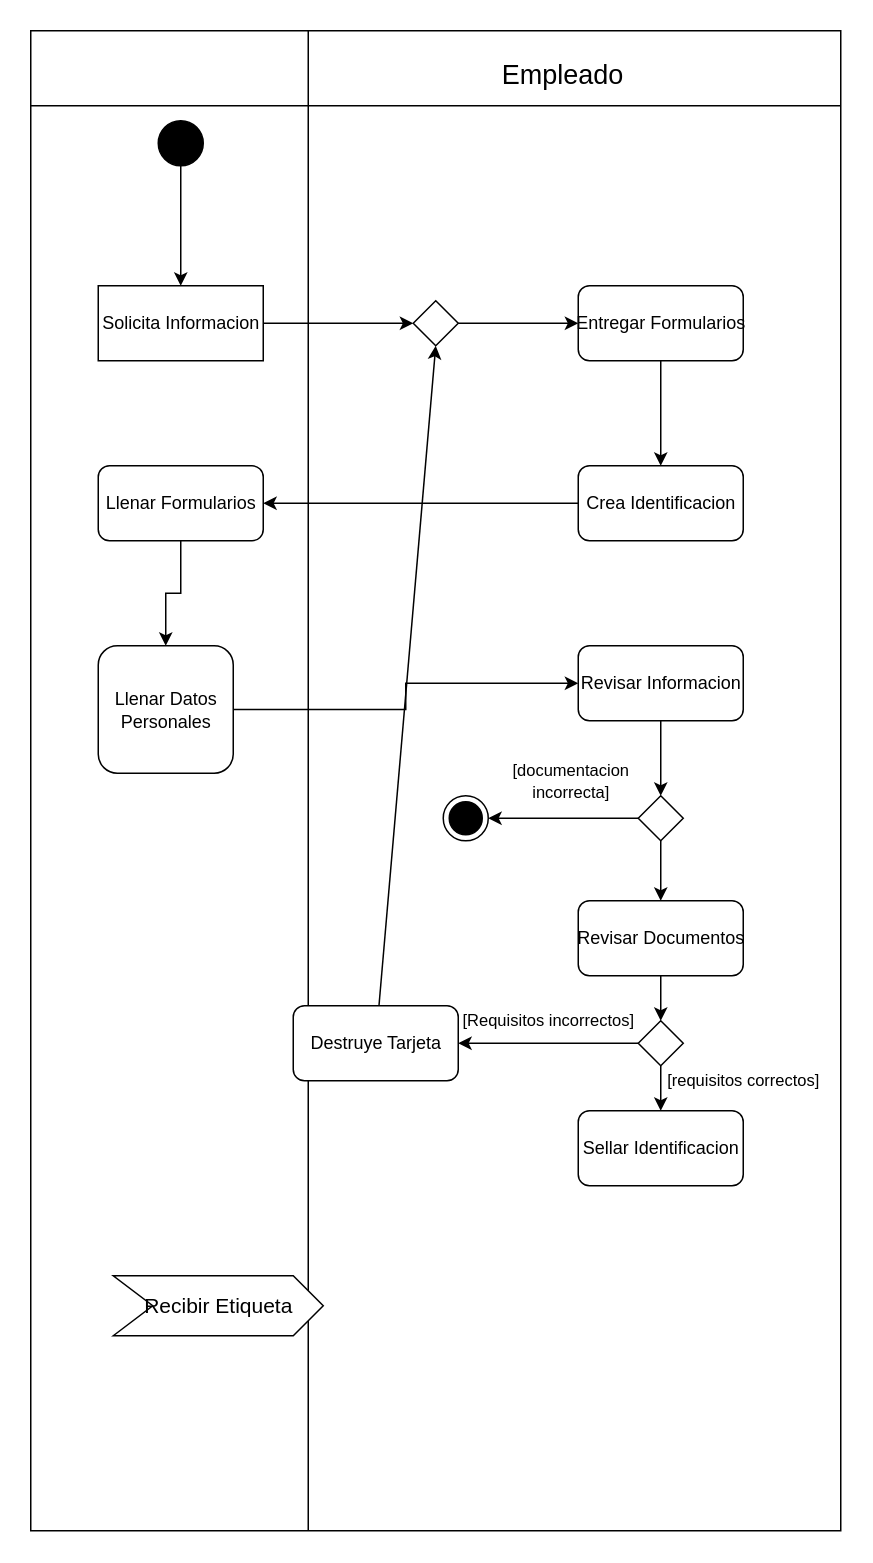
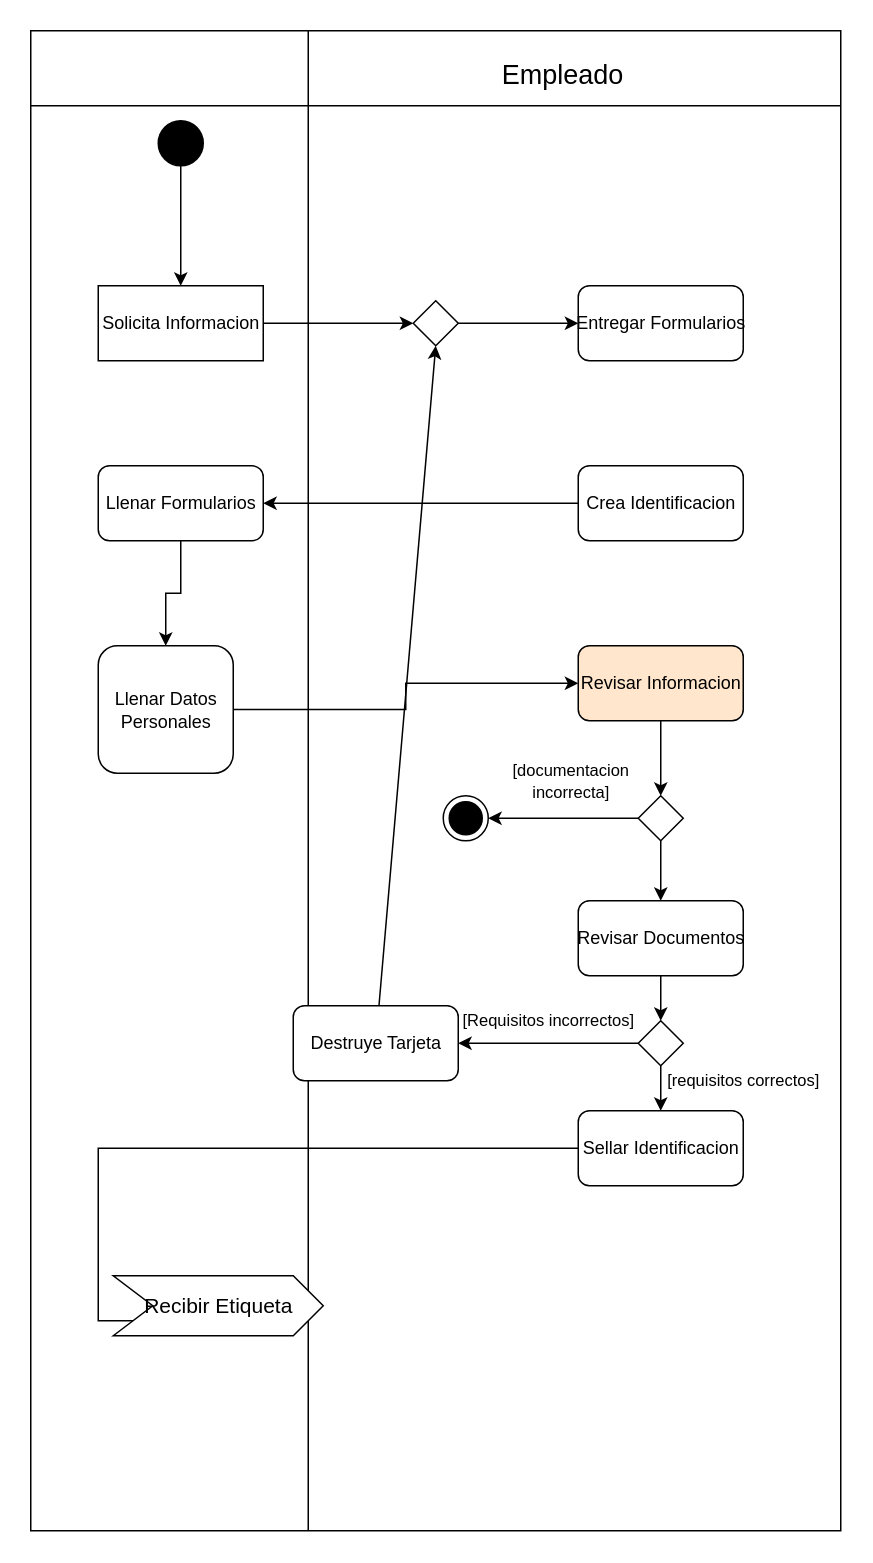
edge "Entregar Formularios" -> "Crea Identificacion": removed
node "Revisar Informacion": fillcolor #ffffff -> #ffe6cc
edge "Sellar Identificacion" -> "Recibir Etiqueta": added
